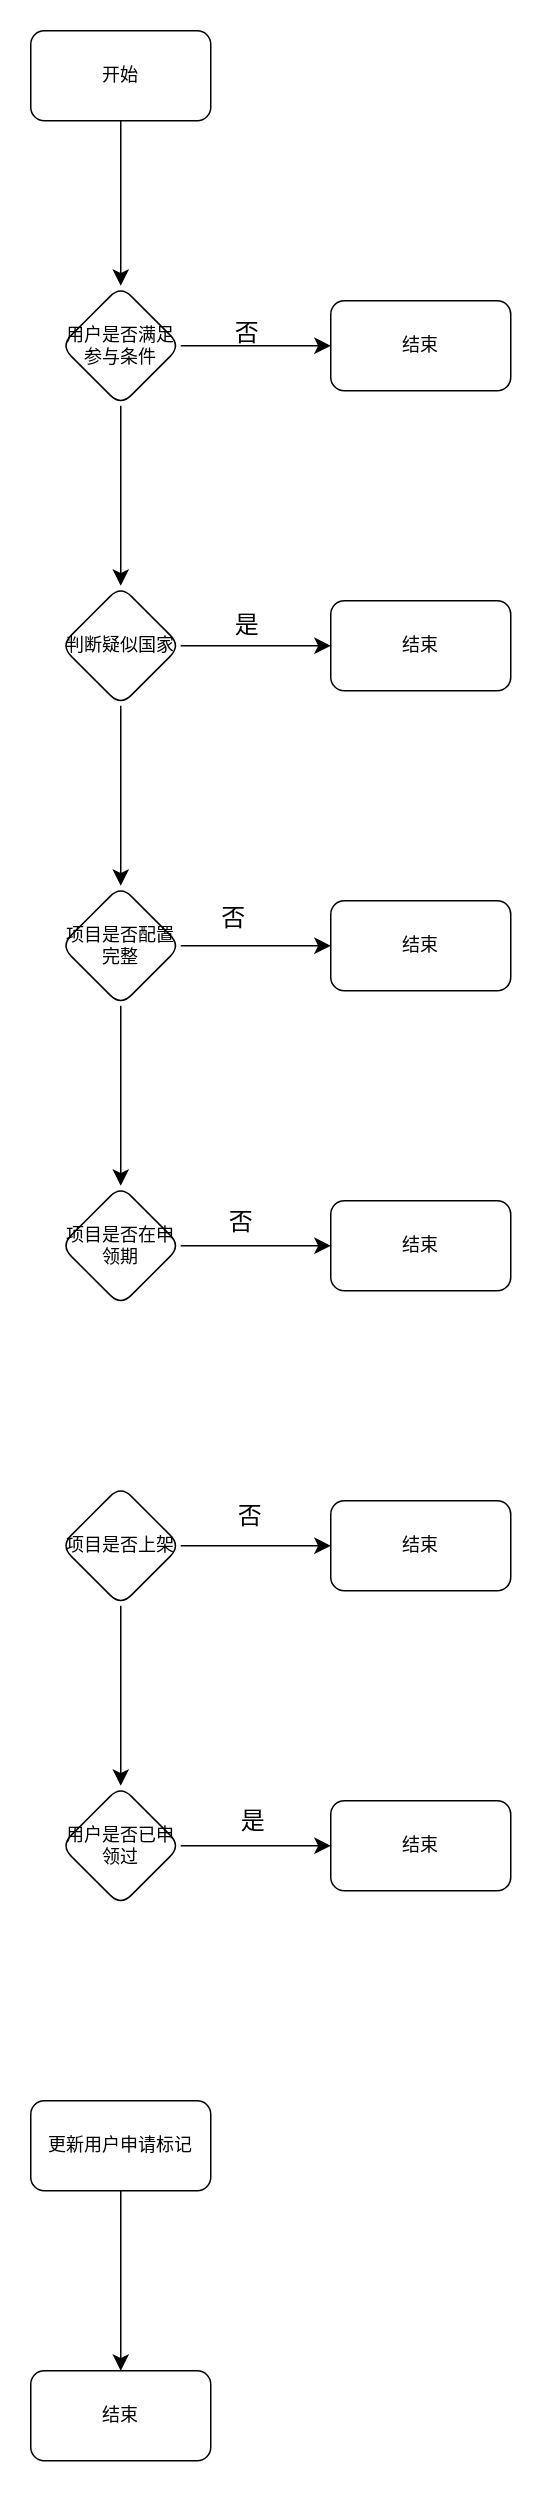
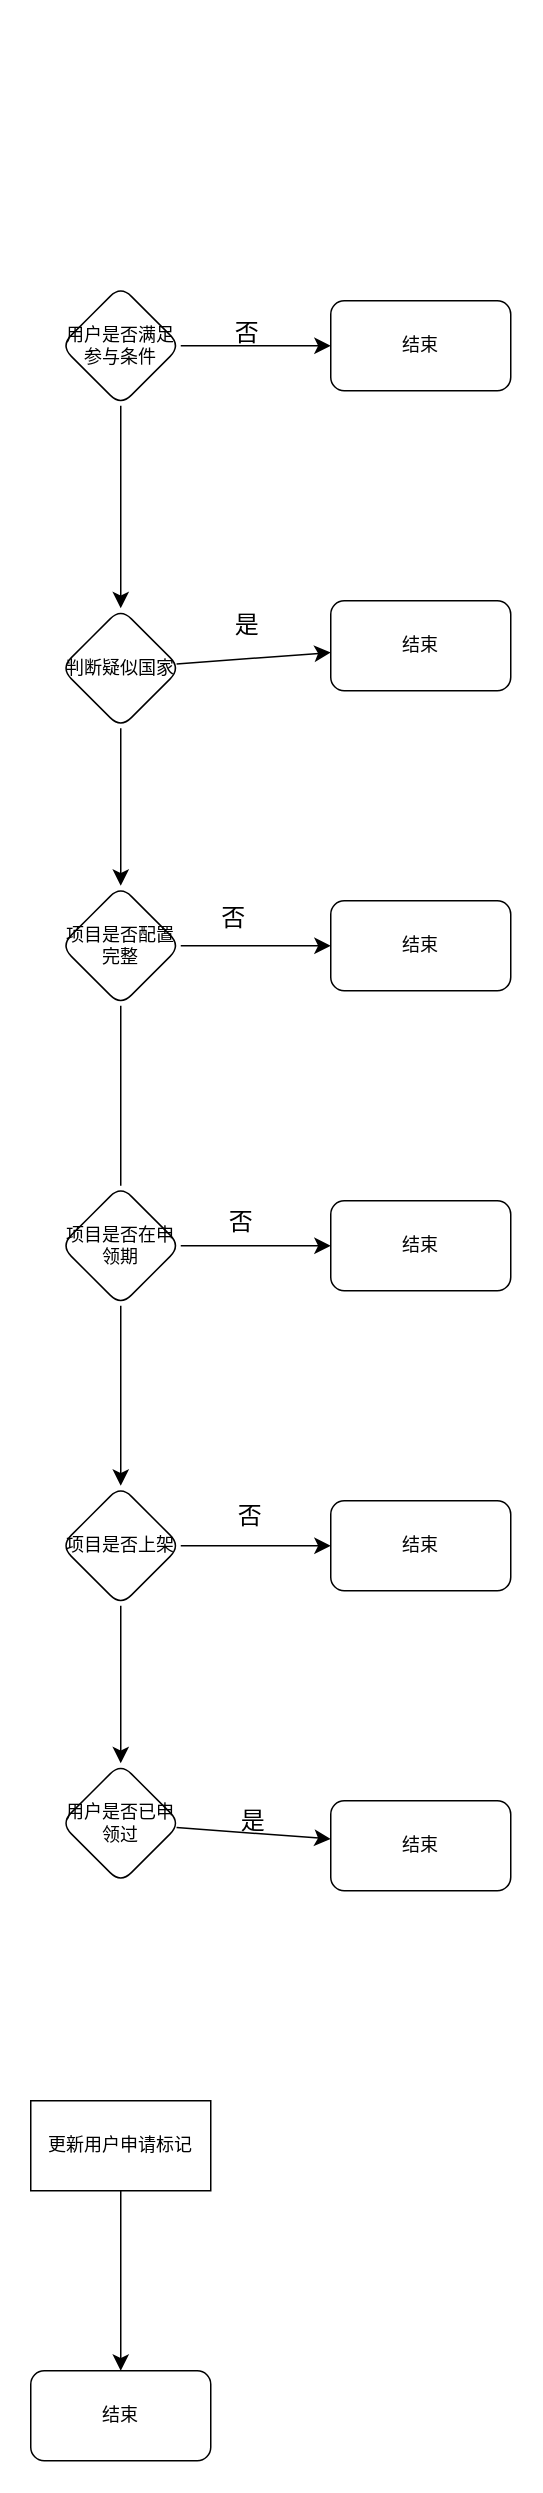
node "开始": removed
edge "开始" -> "用户是否满足参与条件": removed
node "判断疑似国家": moved (121, 646) -> (121, 668)
edge "项目是否配置完整" -> "项目是否在申领期": arrowhead classic -> none
edge "项目是否在申领期" -> "项目是否上架": added
node "用户是否已申领过": moved (121, 1846) -> (121, 1823)
node "更新用户申请标记": shape rounded rectangle -> rectangle
